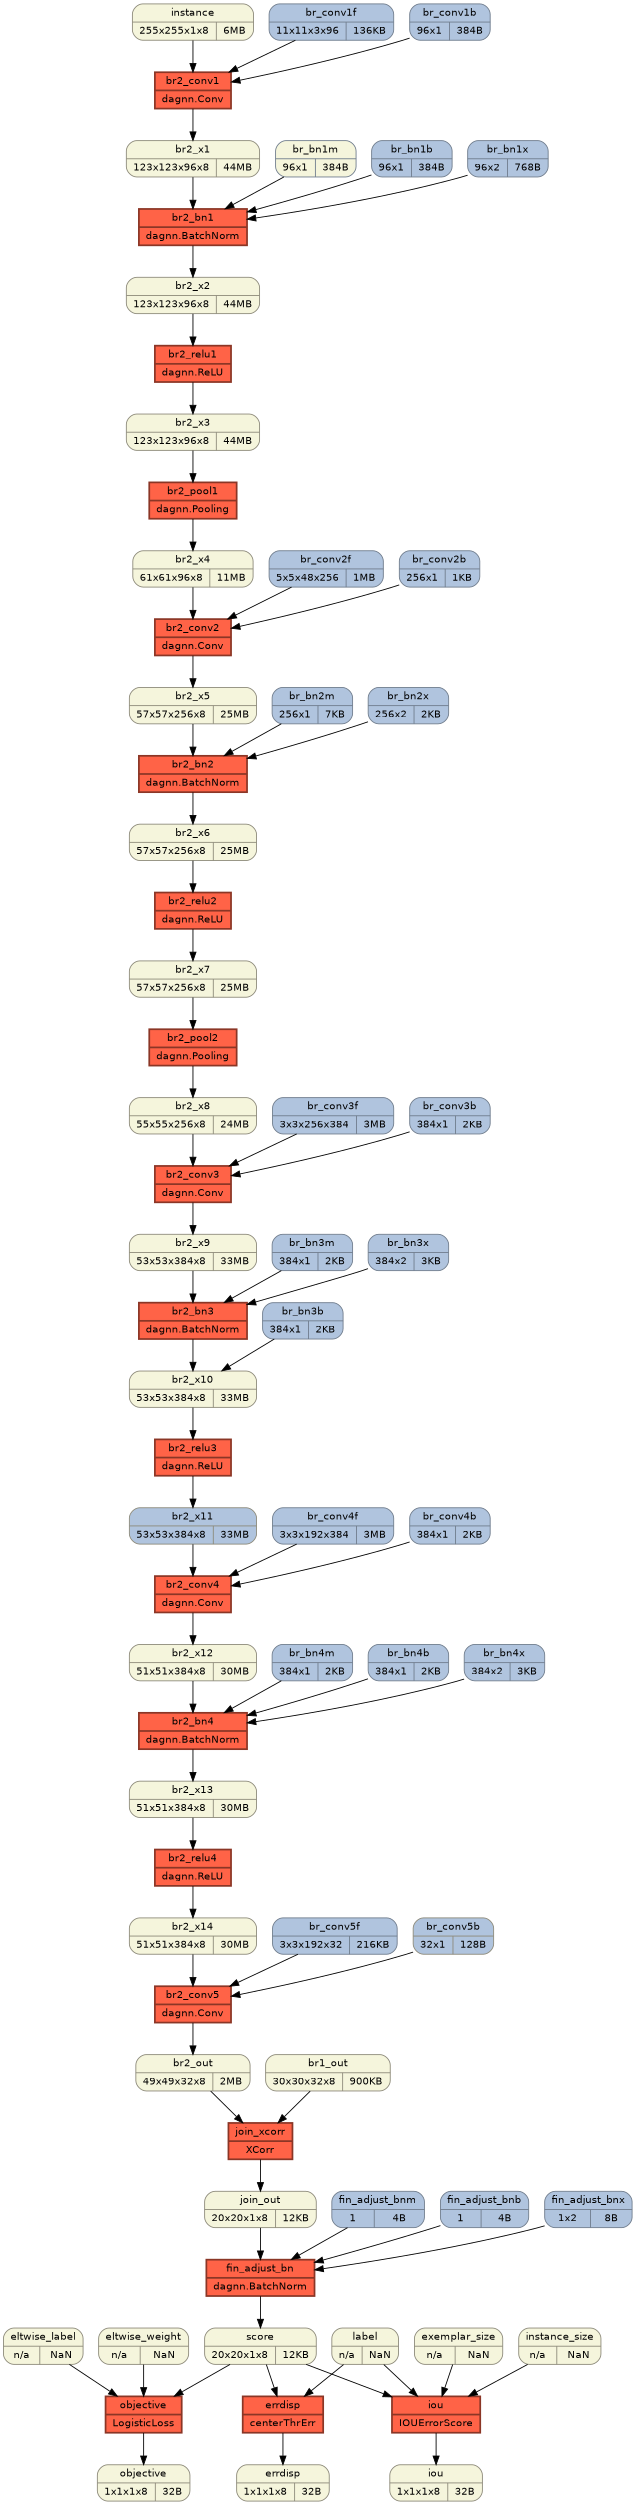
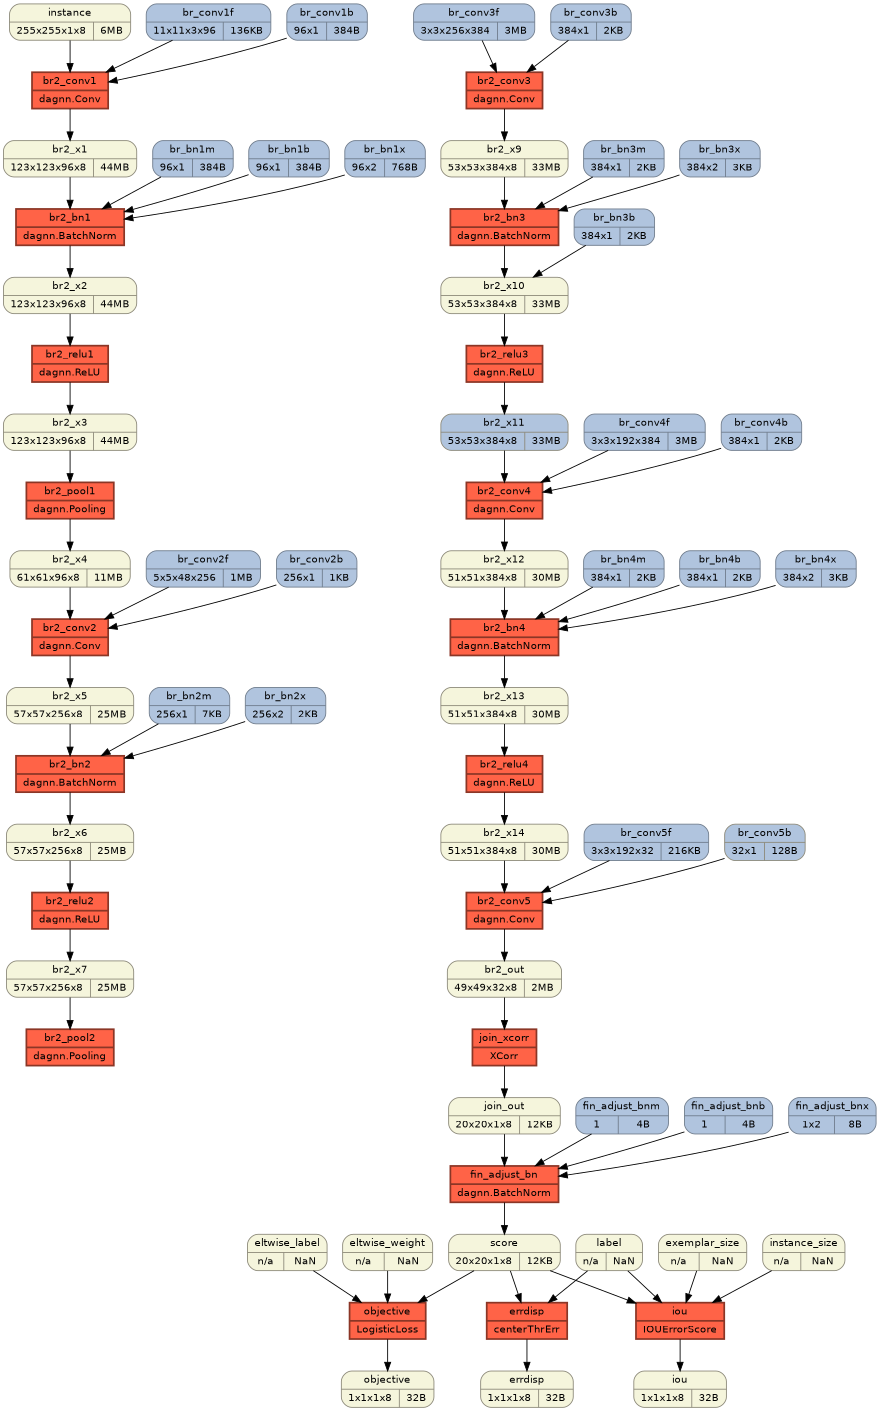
node "br_bn1m": fillcolor beige -> lightsteelblue
node "br2_x8": removed
node "br1_out": removed
